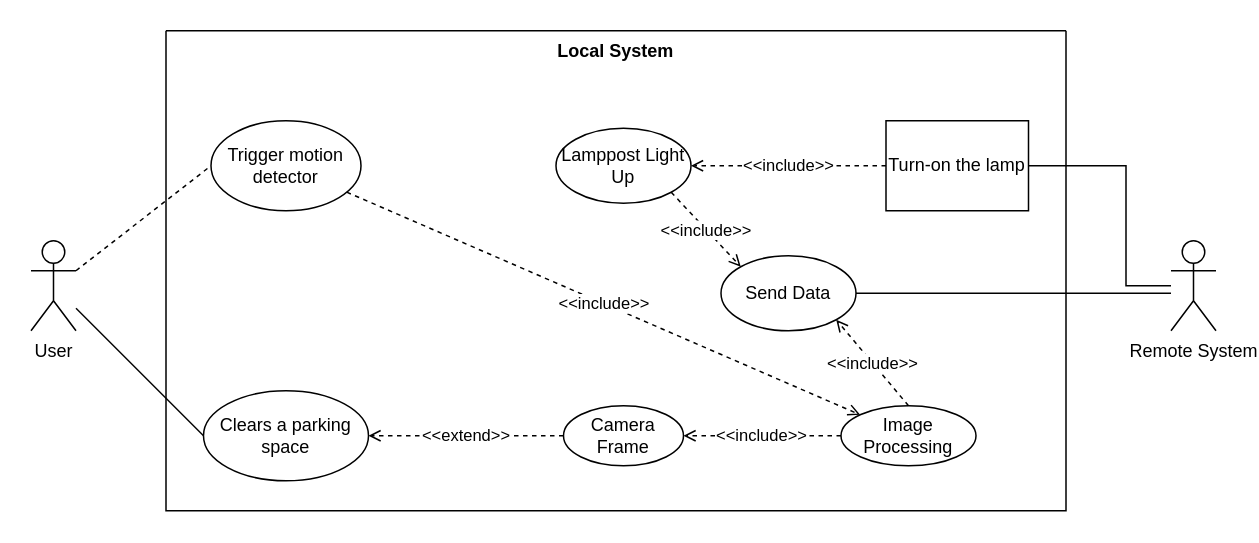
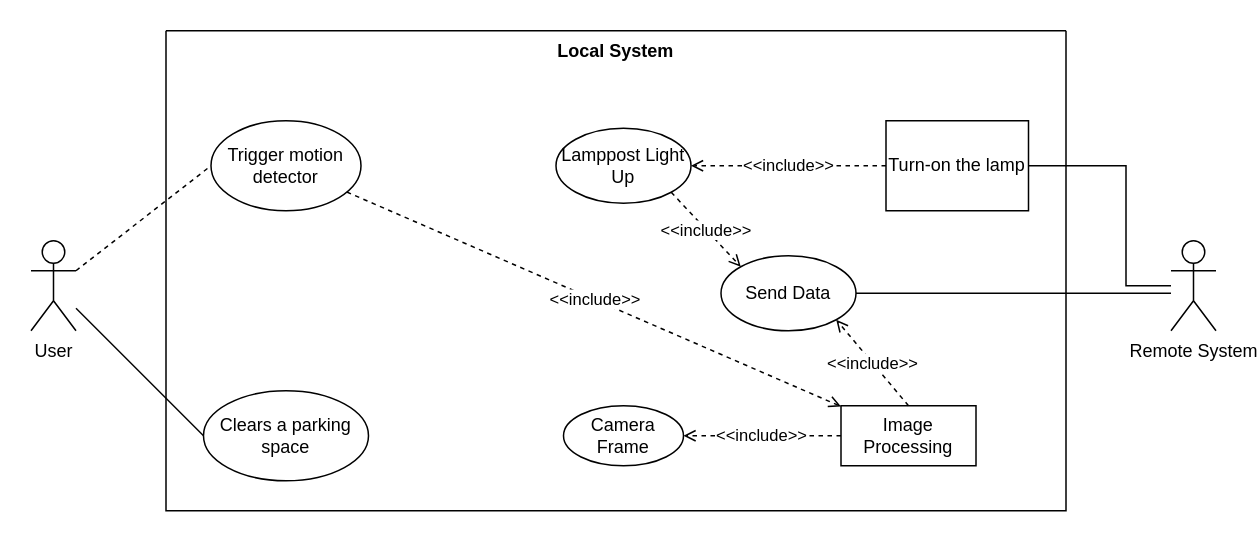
edge "Camera Frame" -> "Clears a parking space": removed, label "<<extend>>"
node "Image Processing": shape ellipse -> rectangle
